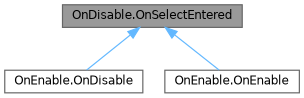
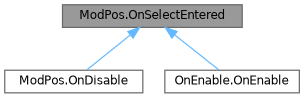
node "OnDisable.OnSelectEntered": label "OnDisable.OnSelectEntered" -> "ModPos.OnSelectEntered"
node "OnEnable.OnDisable": label "OnEnable.OnDisable" -> "ModPos.OnDisable"
